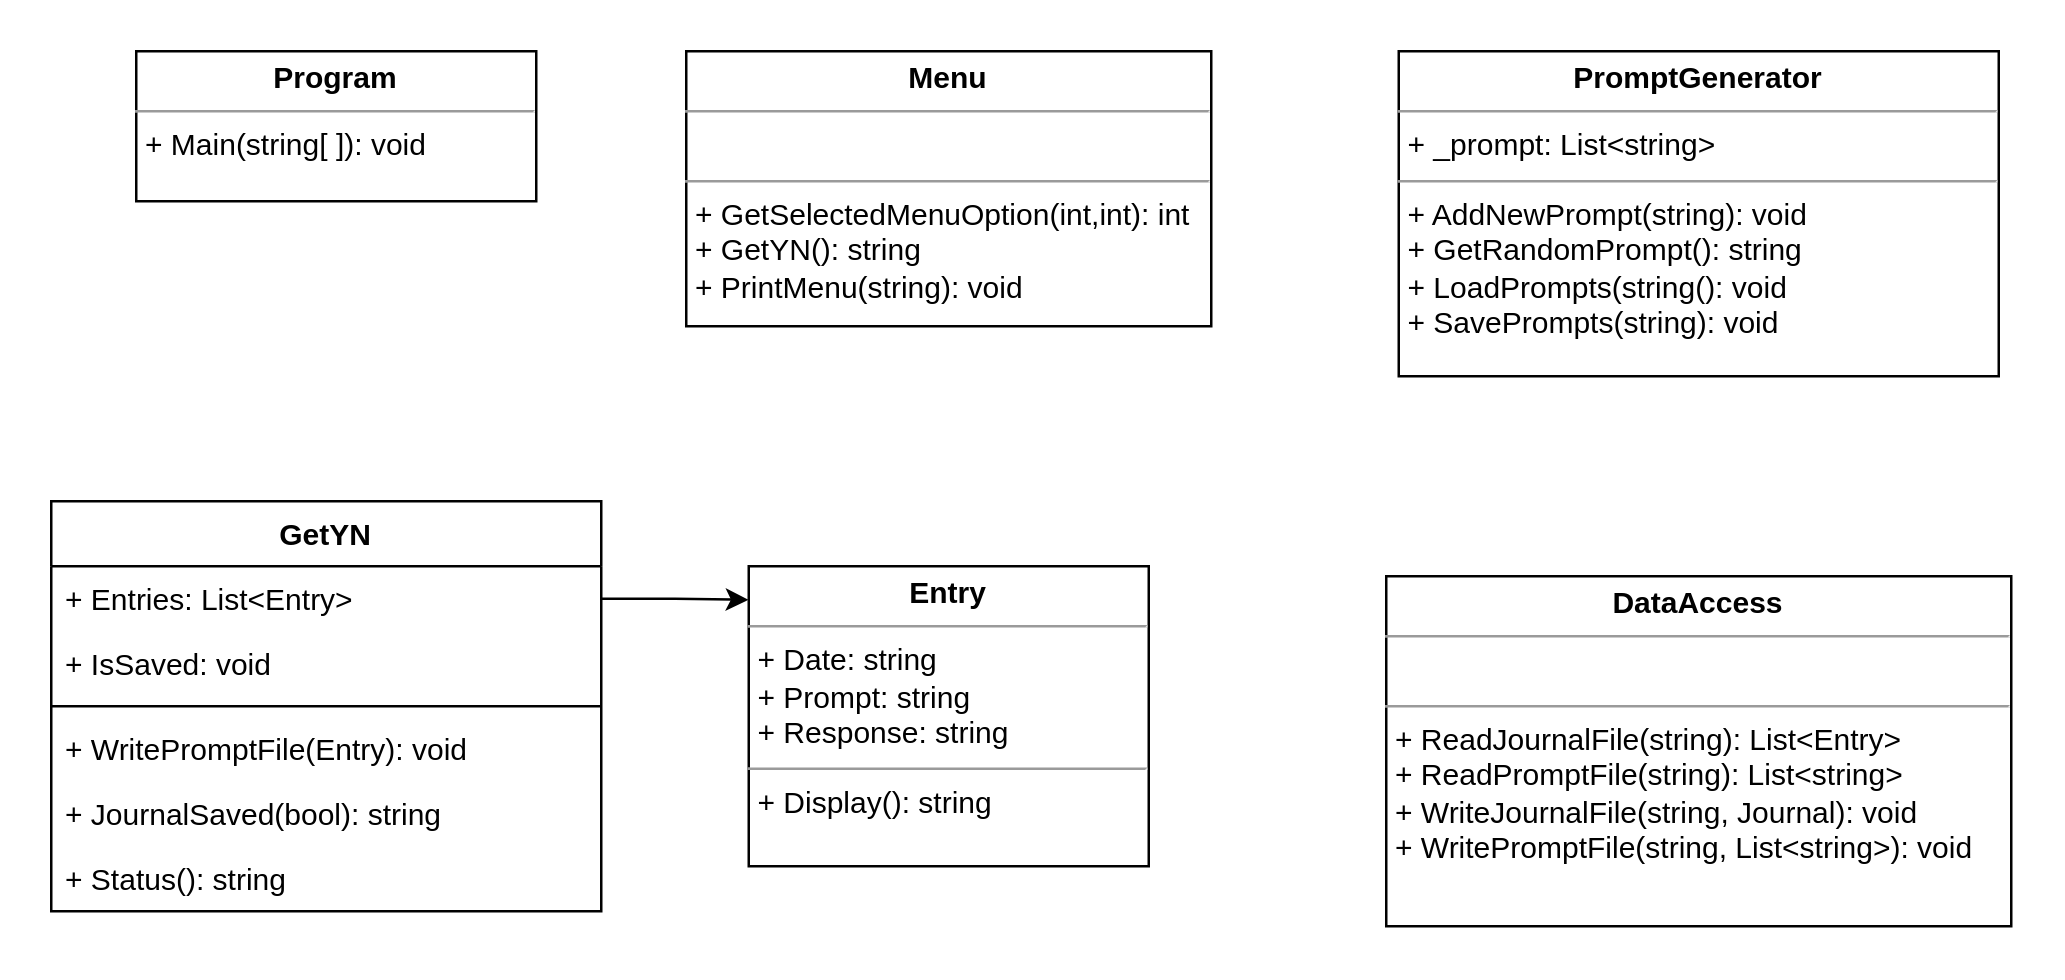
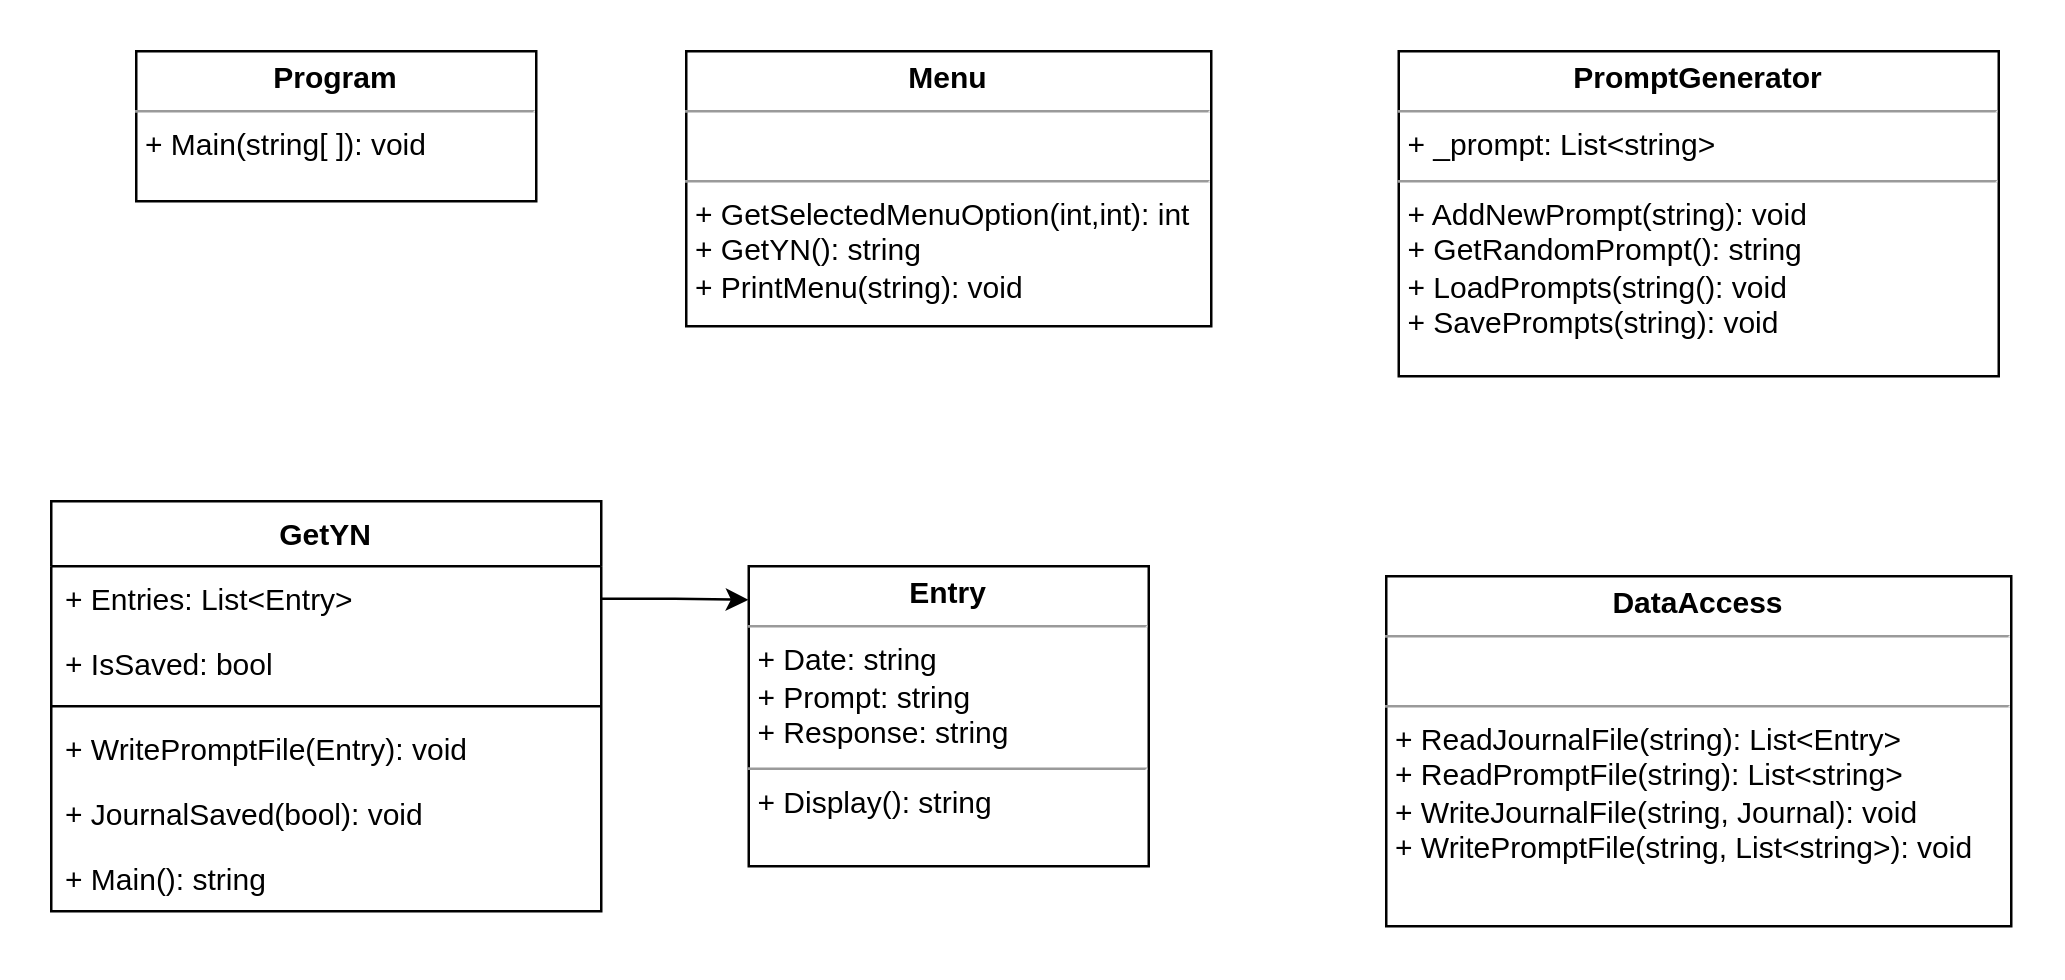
node "+ IsSaved: void": label "+ IsSaved: void" -> "+ IsSaved: bool"
node "+ JournalSaved(bool): string": label "+ JournalSaved(bool): string" -> "+ JournalSaved(bool): void"
node "+ Status(): string": label "+ Status(): string" -> "+ Main(): string"
